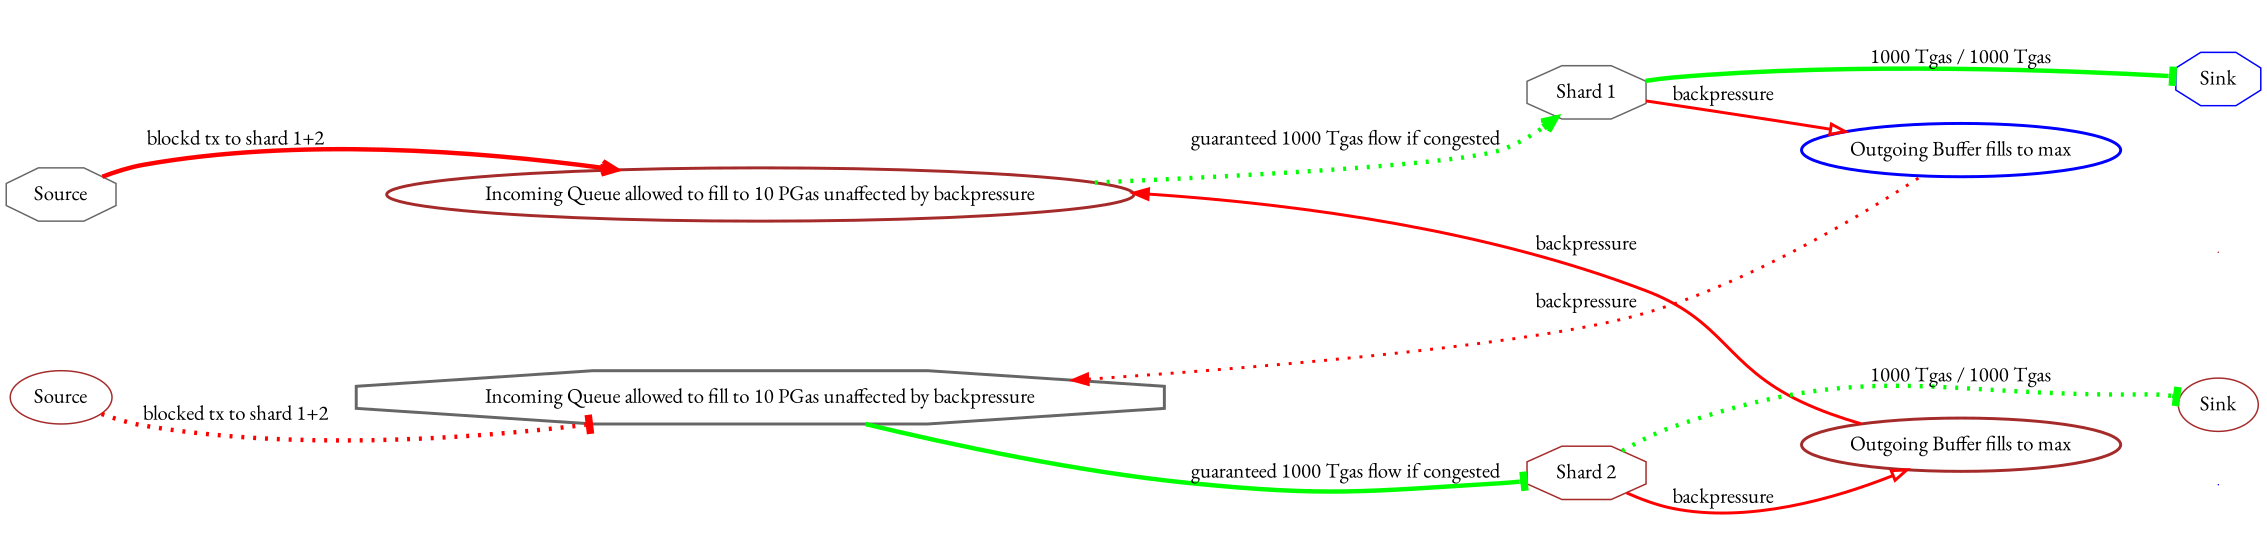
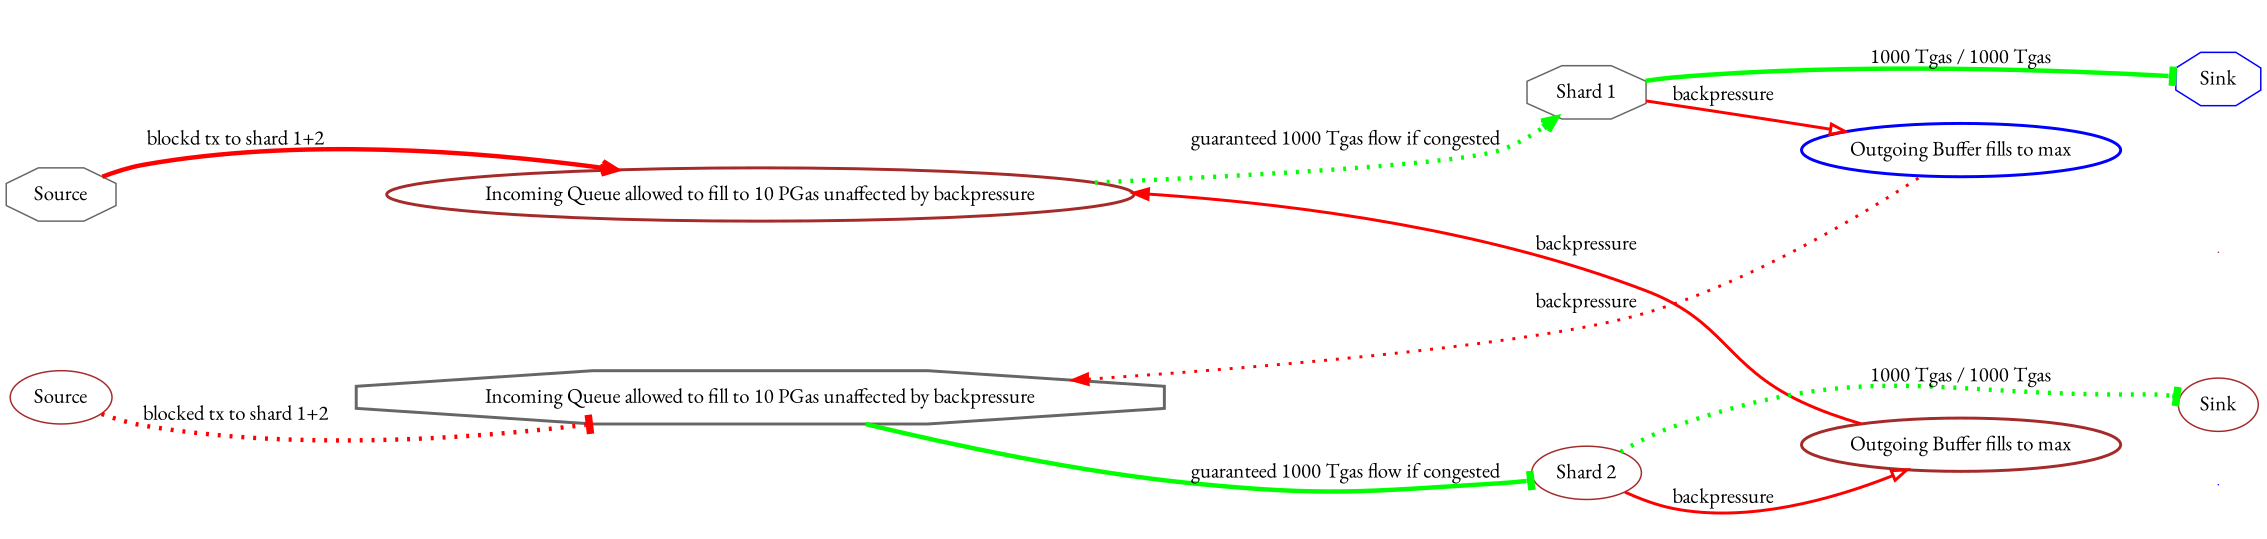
node "Shard 2": shape octagon -> ellipse
